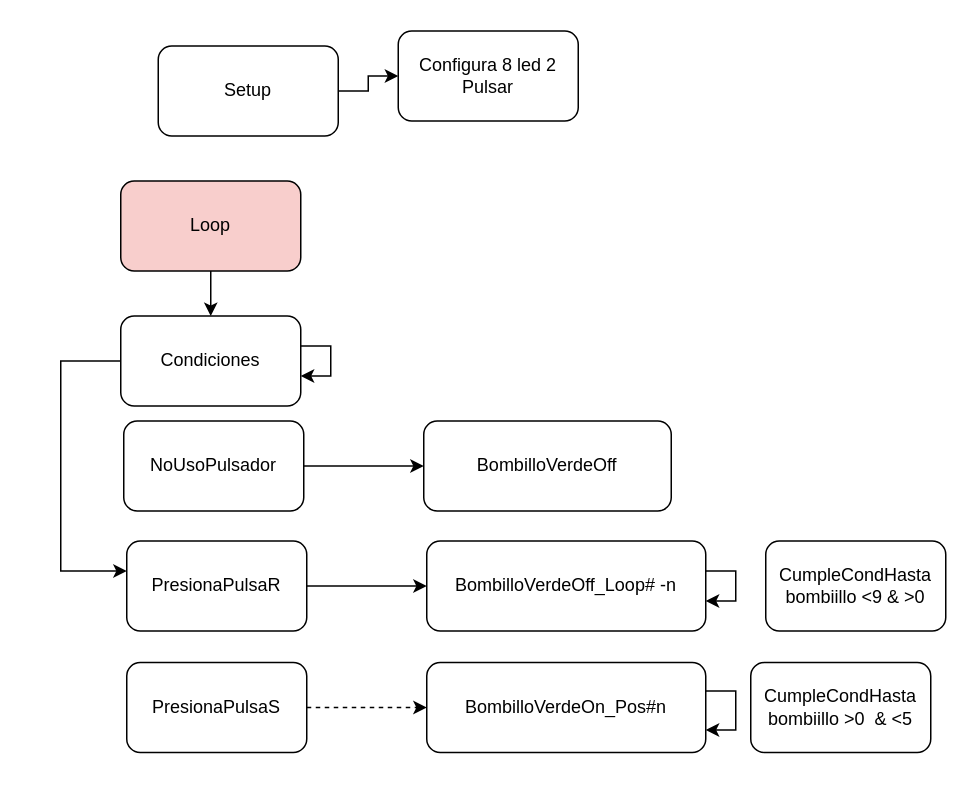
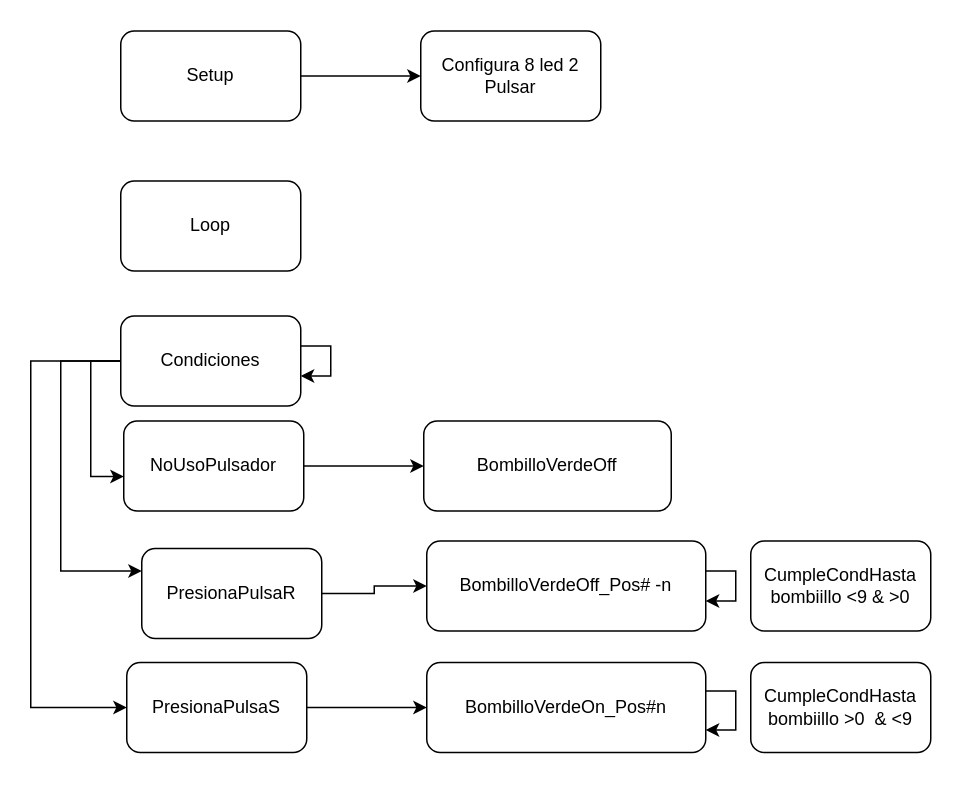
node "Configura 8 led 2 Pulsar": moved (488, 76) -> (511, 76)
node "Setup": moved (248, 91) -> (211, 76)
node "Loop": fillcolor #f8cecc -> #ffffff
edge "Loop" -> "Condiciones": removed
edge "Condiciones" -> "NoUsoPulsador": added
edge "Condiciones" -> "PresionaPulsaS": added
node "PresionaPulsaR": moved (217, 586) -> (232, 593)
node "BombilloVerdeOff_Loop# -n": label "BombilloVerdeOff_Loop# -n" -> "BombilloVerdeOff_Pos# -n"
node "CumpleCondHasta bombiillo <9 & >0": moved (856, 586) -> (841, 586)
edge "PresionaPulsaS" -> "BombilloVerdeOn_Pos#n": style dashed -> solid
node "CumpleCondHasta bombiillo >0 & <5": label "CumpleCondHasta bombiillo >0 & <5" -> "CumpleCondHasta bombiillo >0 & <9"
